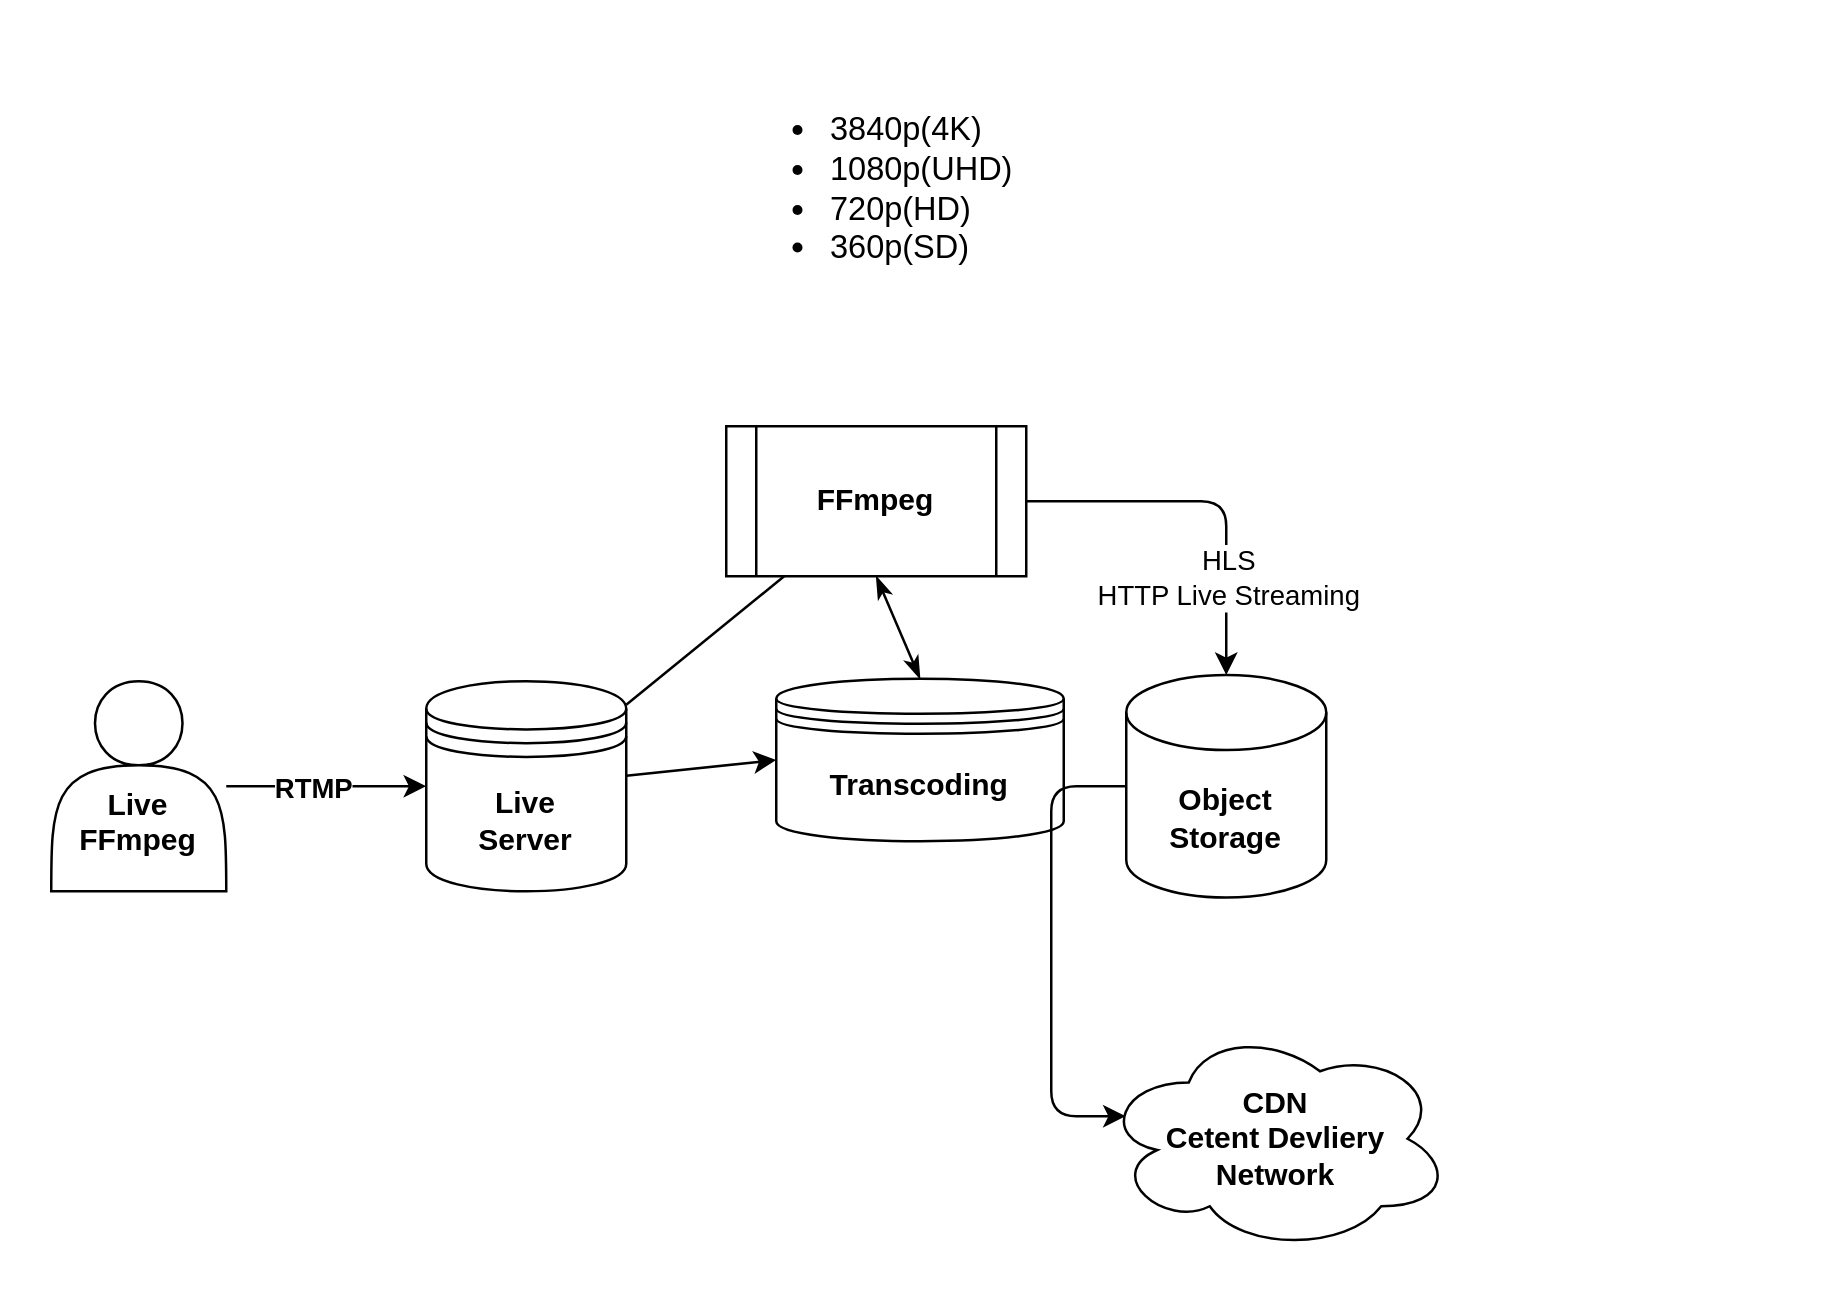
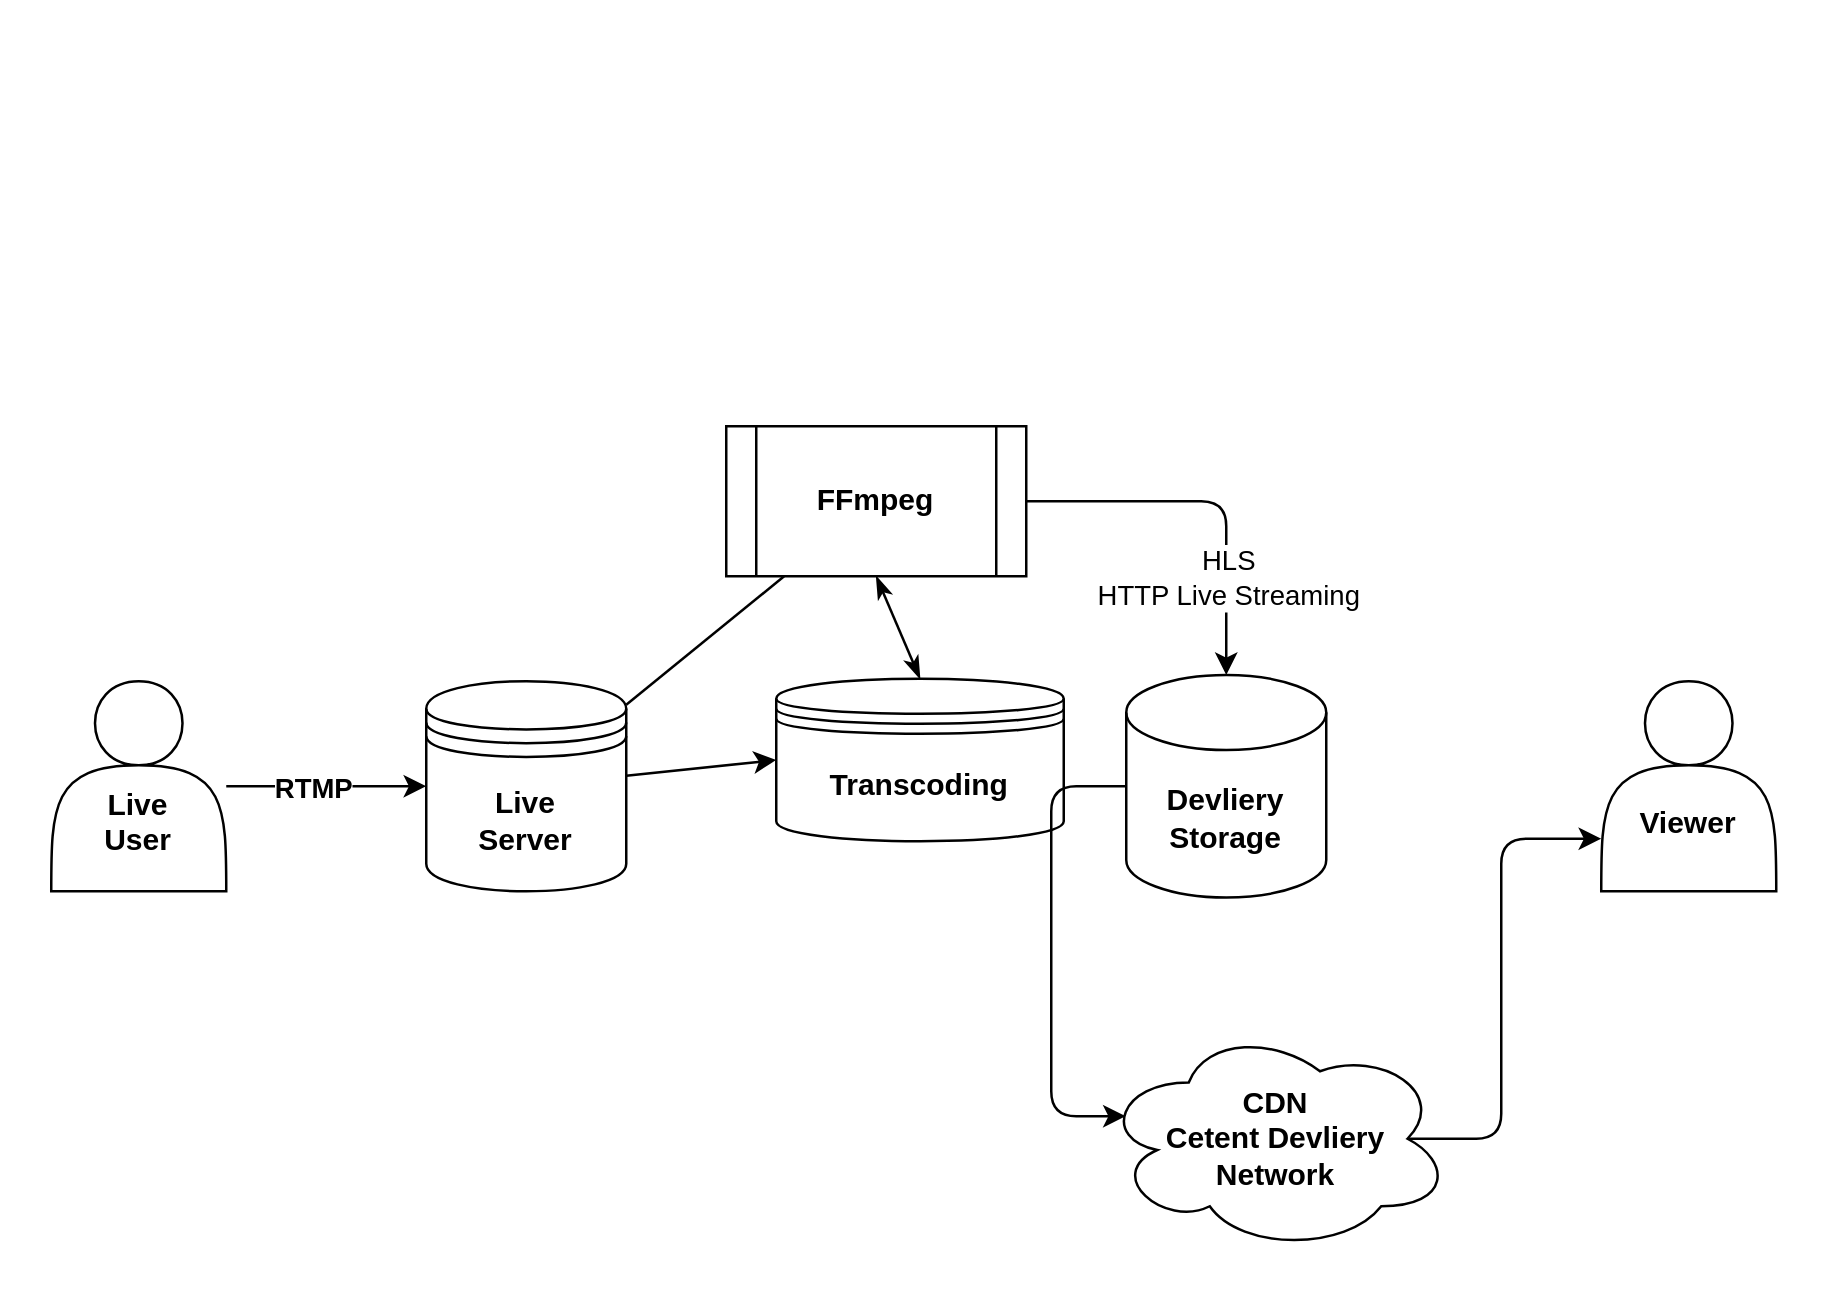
node "3840p(4K) 1080p(UHD) 720p(HD) 360p(SD)": removed
node "Live FFmpeg": label "Live FFmpeg" -> "Live User"
node "Viewer": added
node "Object Storage": label "Object Storage" -> "Devliery Storage"
edge "CDN Cetent Devliery Network" -> "Viewer": added
